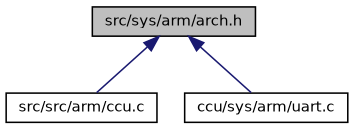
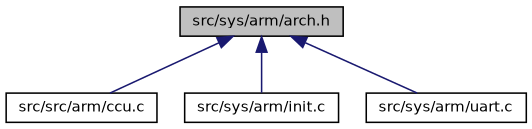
node "src/sys/arm/init.c": added
node "ccu/sys/arm/uart.c": label "ccu/sys/arm/uart.c" -> "src/sys/arm/uart.c"
